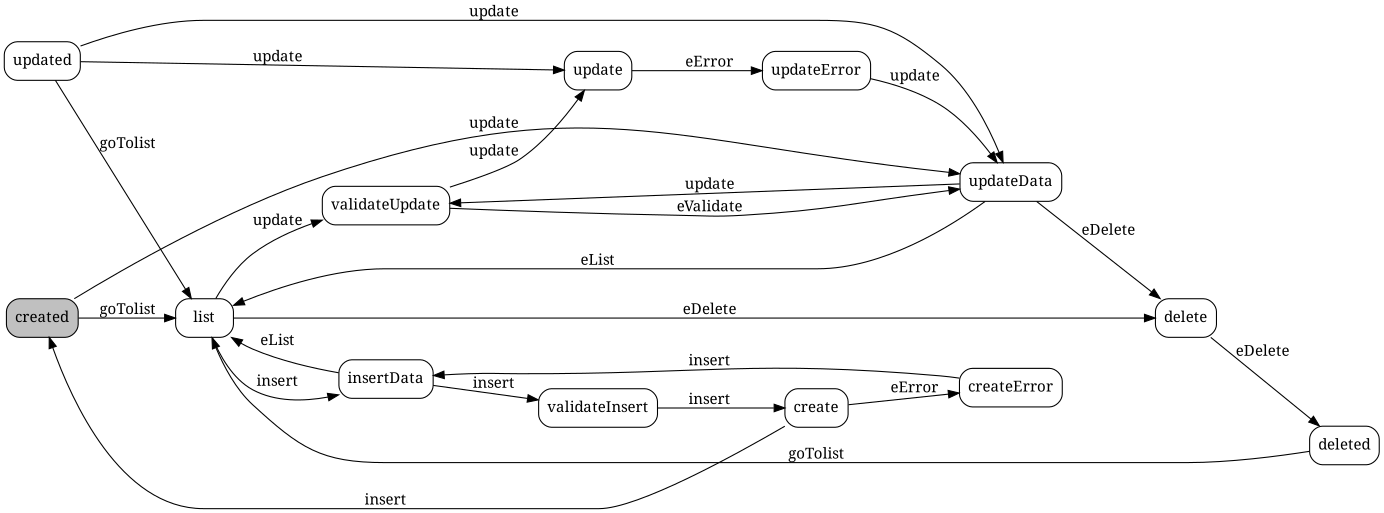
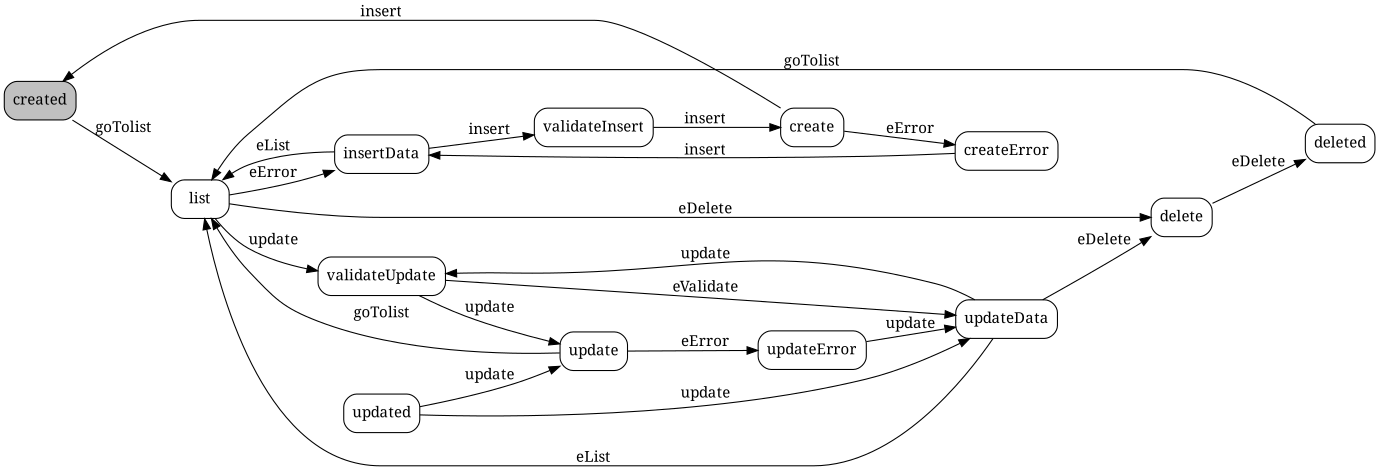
edge "created" -> "updateData": removed, label "update"
edge "updated" -> "list": now "update" -> "list"
edge "list" -> "insertData": label "insert" -> "eError"
